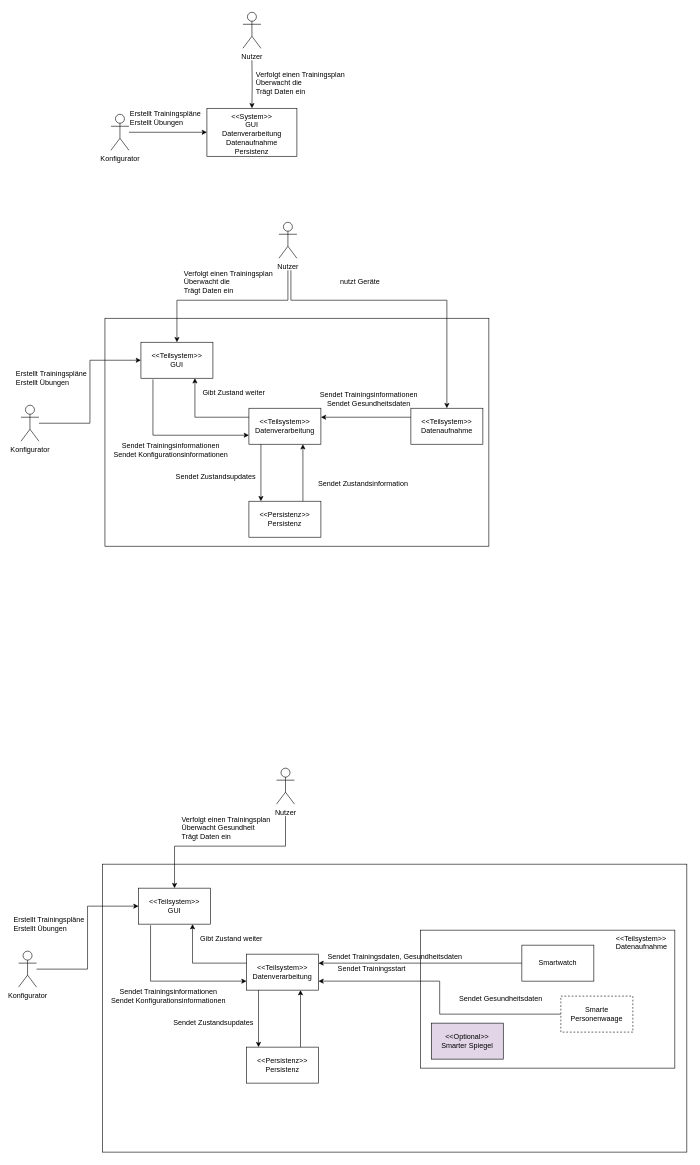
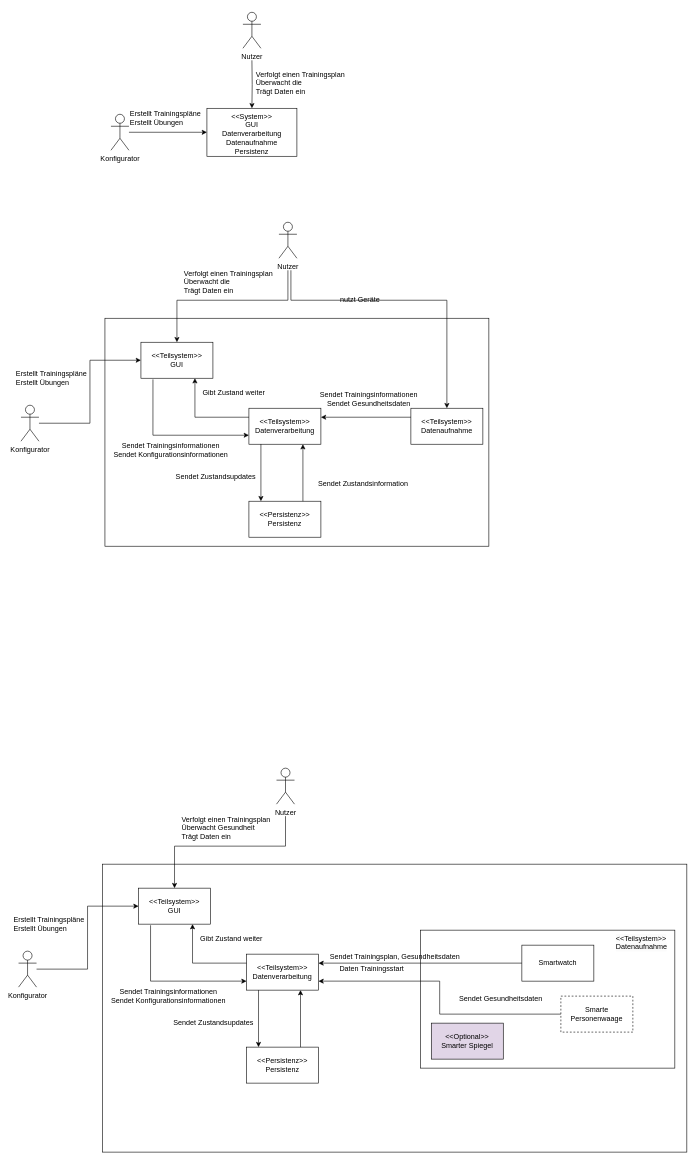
node "nutzt Geräte": moved (360, 282) -> (360, 300)
node "Sendet Trainingsdaten, Gesundheitsdaten": label "Sendet Trainingsdaten, Gesundheitsdaten" -> "Sendet Trainingsplan, Gesundheitsdaten"
node "Sendet Trainingsstart": label "Sendet Trainingsstart" -> "Daten Trainingsstart"
